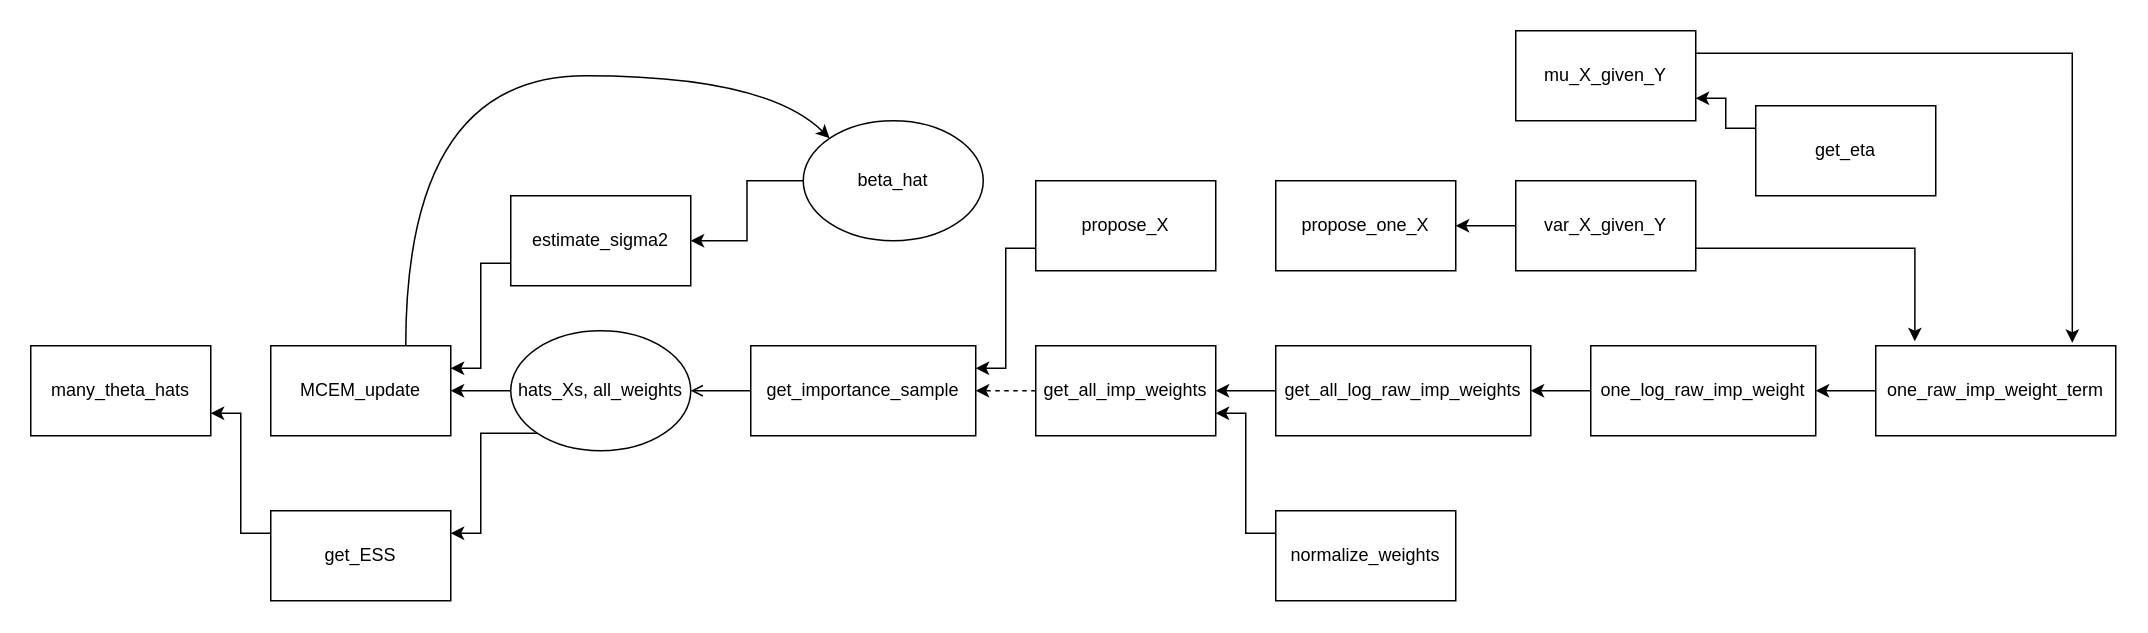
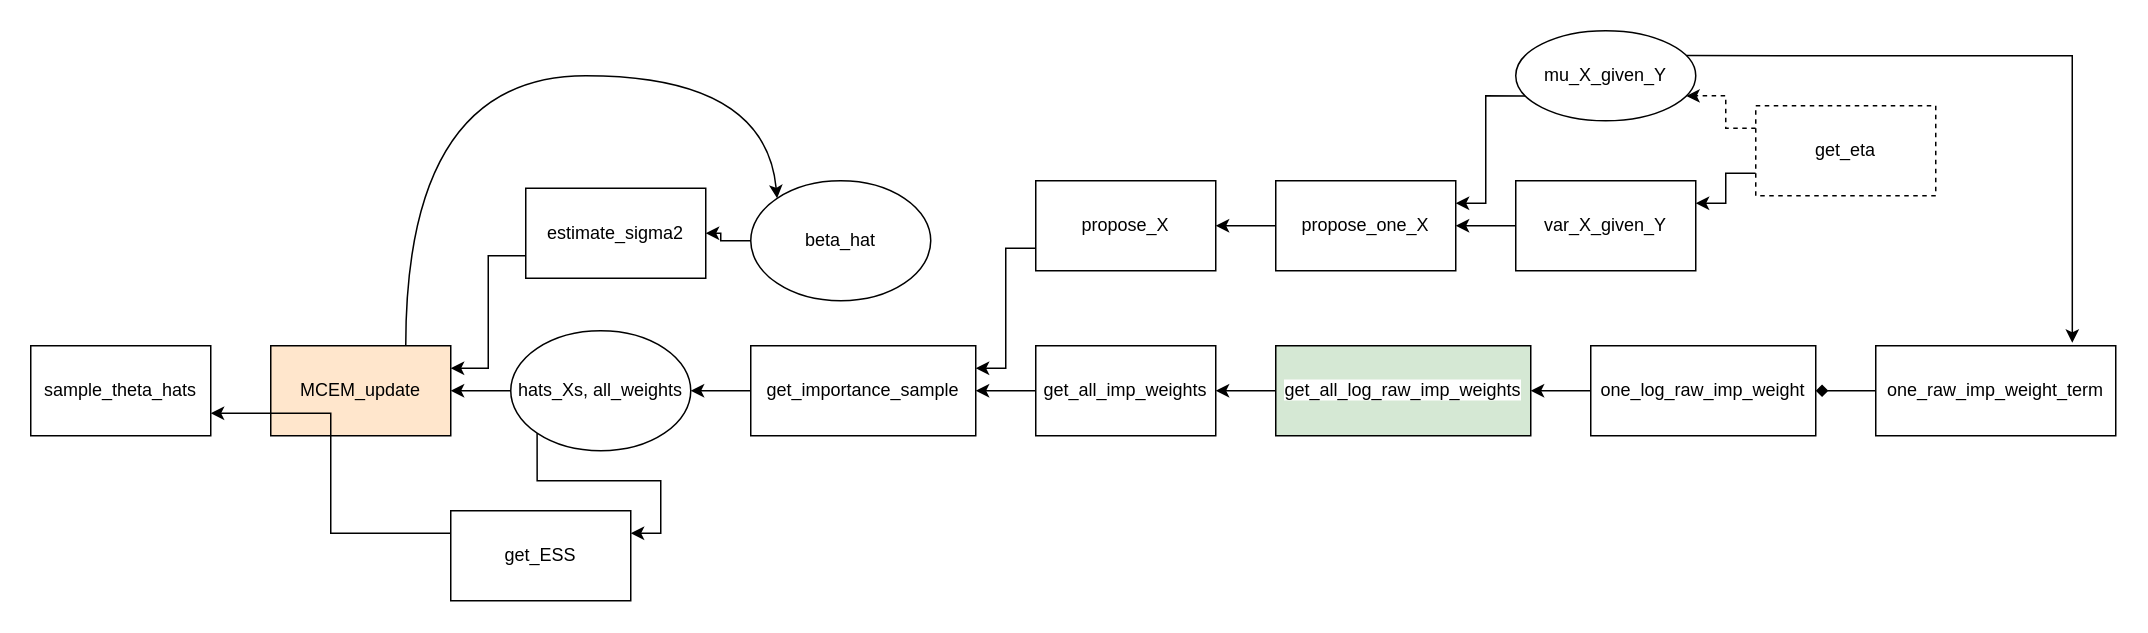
node "mu_X_given_Y": shape rectangle -> ellipse
edge "get_eta" -> "mu_X_given_Y": style solid -> dashed
edge "mu_X_given_Y" -> "propose_one_X": added
node "get_eta": style solid -> dashed
node "beta_hat": moved (893, 181) -> (841, 241)
edge "get_eta" -> "var_X_given_Y": added
edge "propose_one_X" -> "propose_X": added
node "estimate_sigma2": moved (601, 241) -> (616, 233)
edge "var_X_given_Y" -> "one_raw_imp_weight_term": removed
node "many_theta_hats": label "many_theta_hats" -> "sample_theta_hats"
node "MCEM_update": fillcolor #ffffff -> #ffe6cc
edge "get_importance_sample" -> "hats_Xs, all_weights": arrowhead open -> classic
edge "get_all_imp_weights" -> "get_importance_sample": style dashed -> solid
node "get_all_log_raw_imp_weights": fillcolor #ffffff -> #d5e8d4
edge "one_raw_imp_weight_term" -> "one_log_raw_imp_weight": arrowhead classic -> diamond
edge "normalize_weights" -> "get_all_imp_weights": removed
node "get_ESS": moved (361, 556) -> (541, 556)
node "normalize_weights": removed
